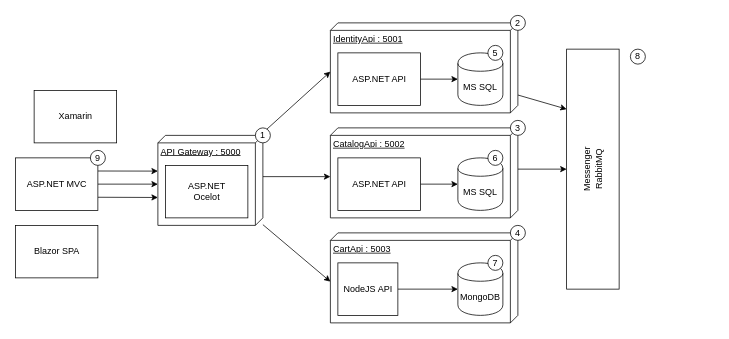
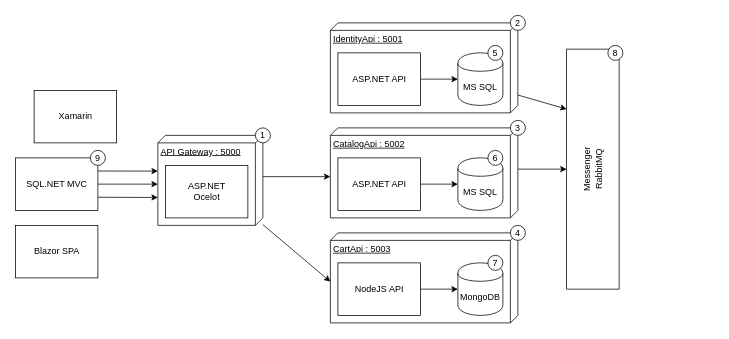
node "8": moved (638, 57) -> (615, 53)
edge "API Gateway : 5000" -> "IdentityApi : 5001": removed
node "ASP.NET MVC": label "ASP.NET MVC" -> "SQL.NET MVC"
node "NodeJS API": size 60x53 -> 83x53
